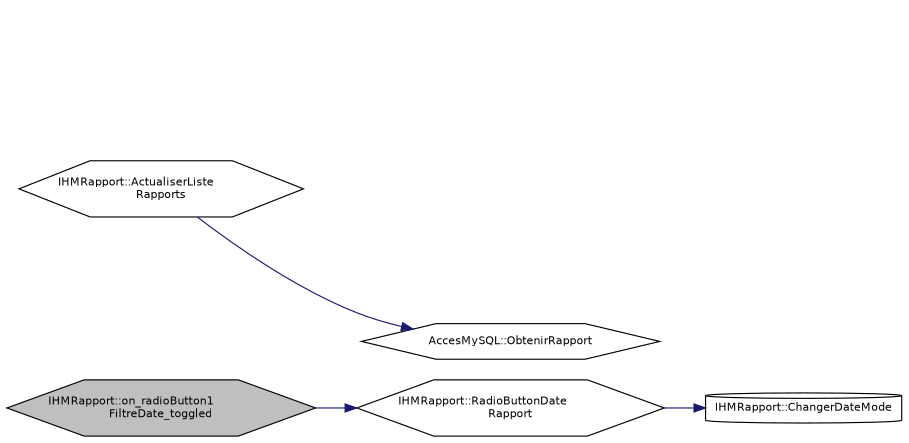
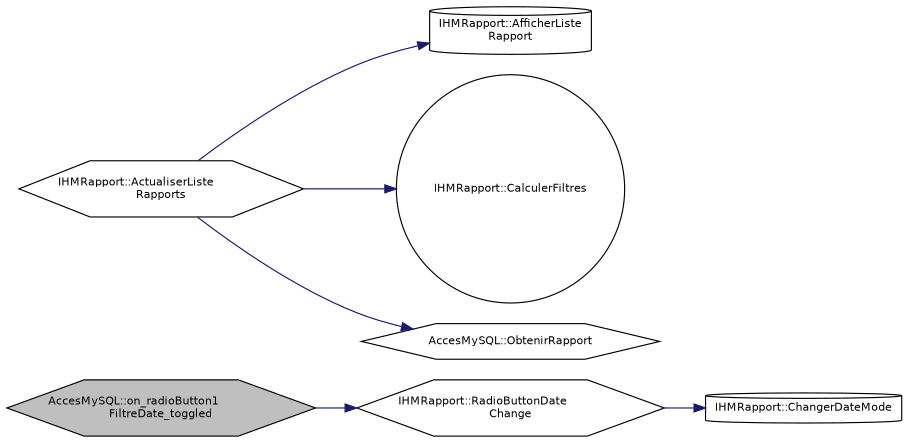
node "IHMRapport::AfficherListe Rapport": added
node "IHMRapport::CalculerFiltres": added
node "IHMRapport::on_radioButton1 FiltreDate_toggled": label "IHMRapport::on_radioButton1 FiltreDate_toggled" -> "AccesMySQL::on_radioButton1 FiltreDate_toggled"
node "IHMRapport::RadioButtonDate Rapport": label "IHMRapport::RadioButtonDate Rapport" -> "IHMRapport::RadioButtonDate Change"
